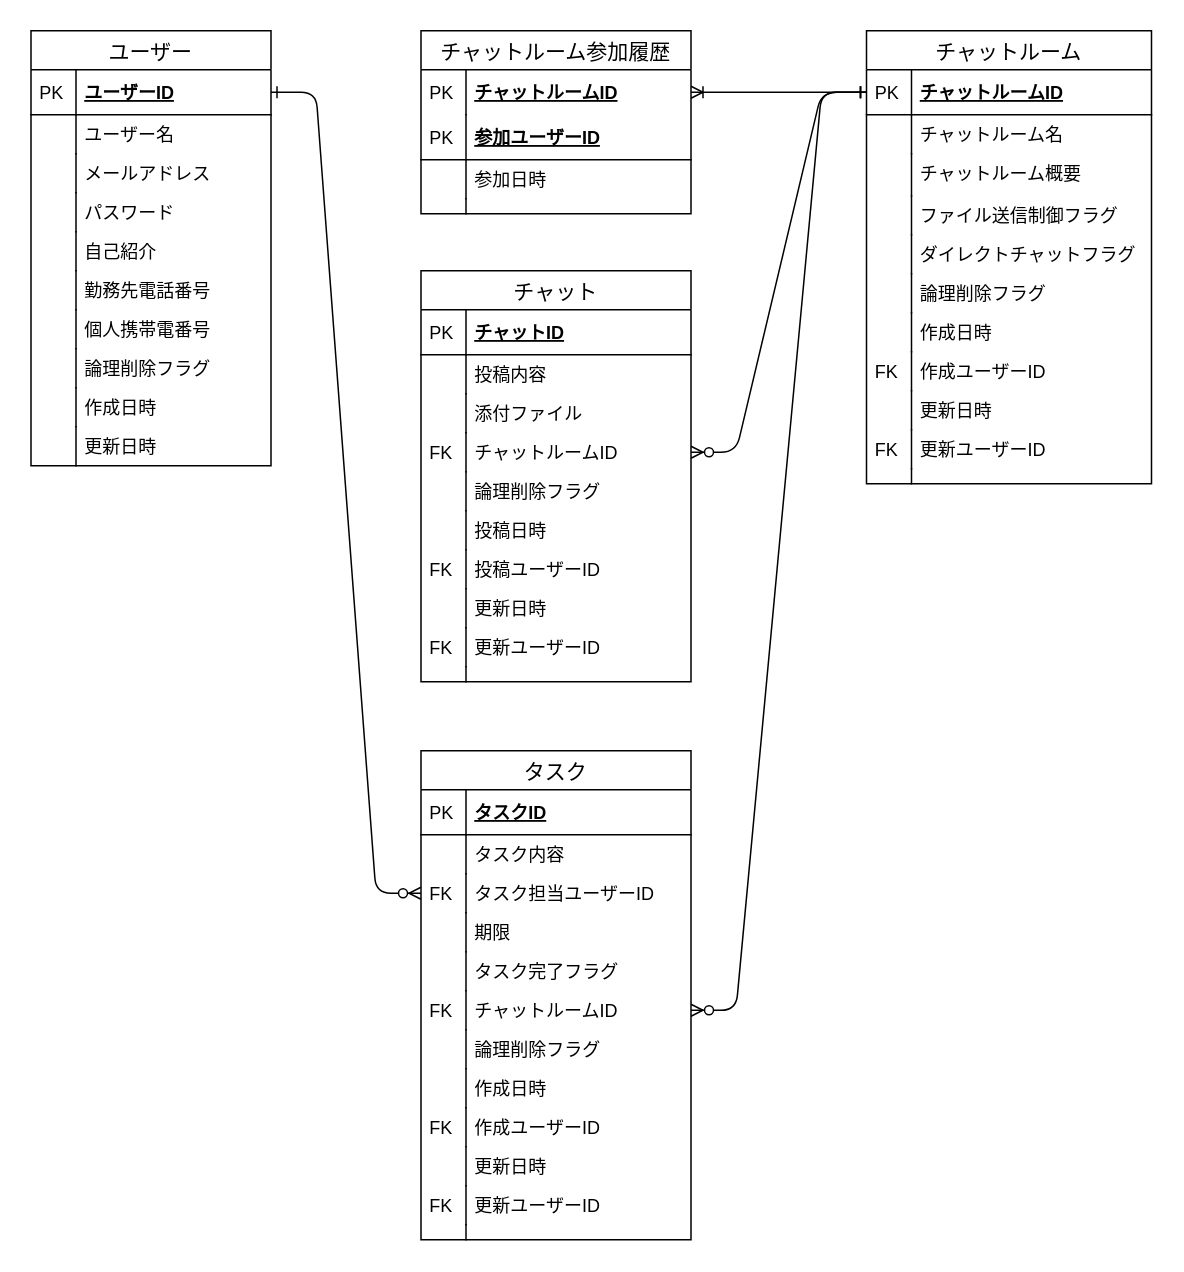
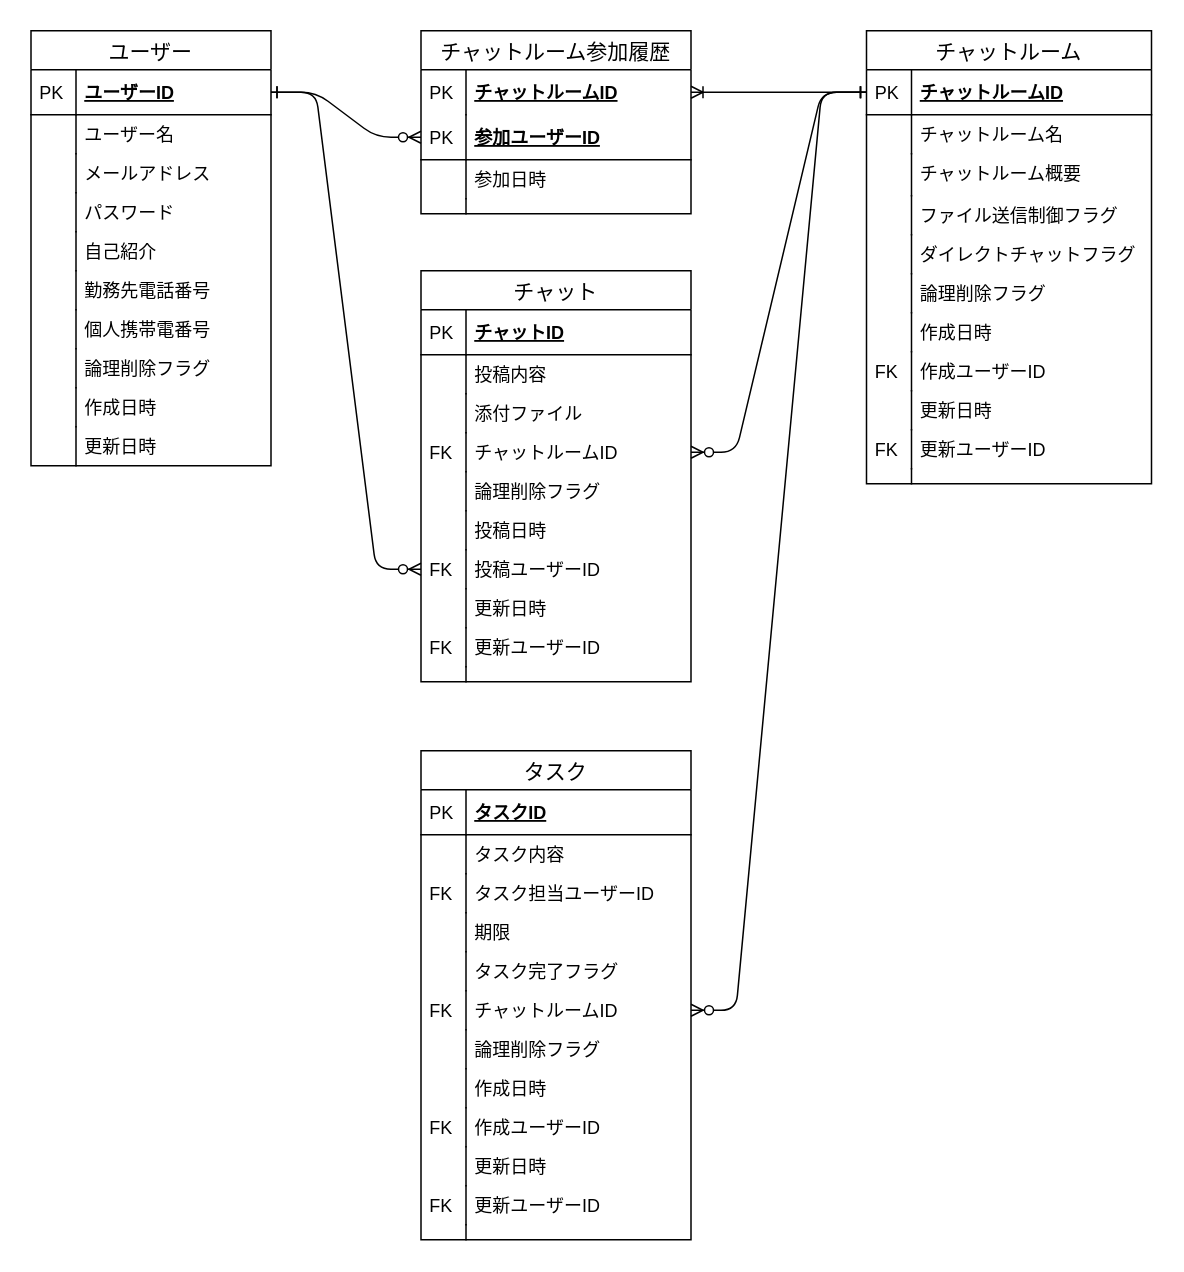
edge "ユーザーID" -- "参加ユーザーID": added
edge "ユーザーID" -- "投稿ユーザーID": added
edge "ユーザーID" -- "タスク担当ユーザーID": removed
